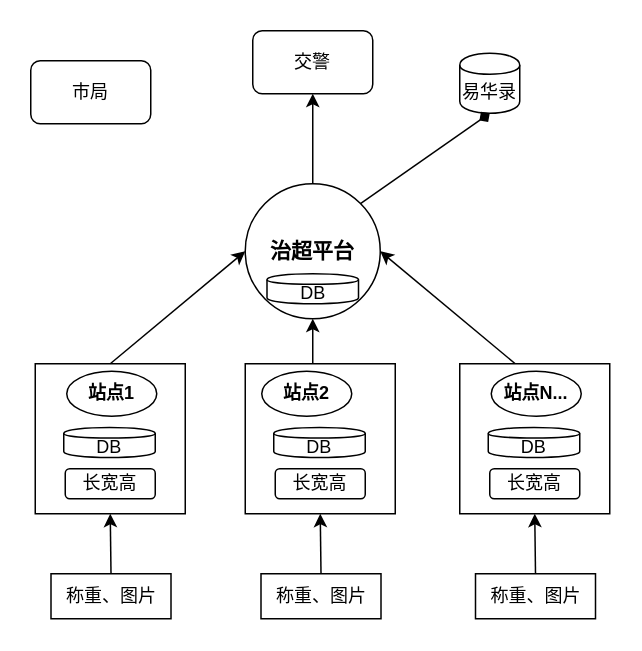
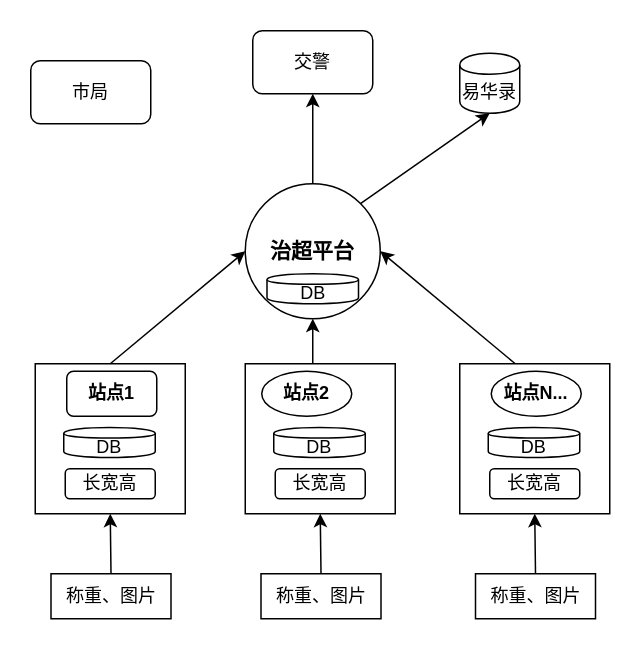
edge "治超平台" -> "易华录": arrowhead diamond -> classic
node "站点1": shape ellipse -> rounded rectangle
